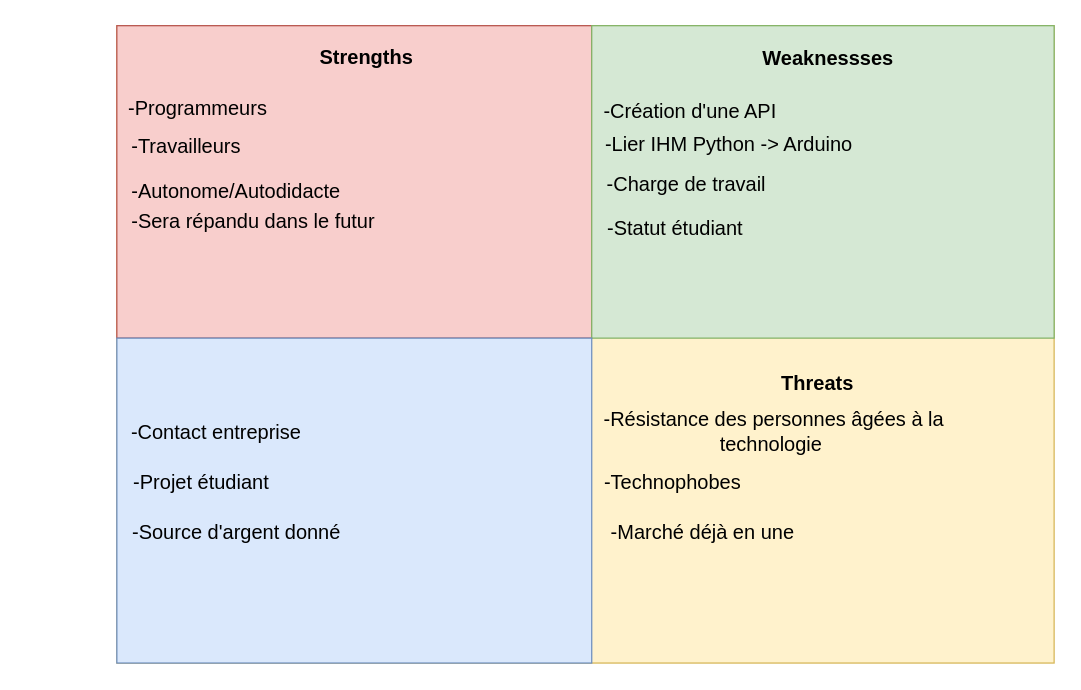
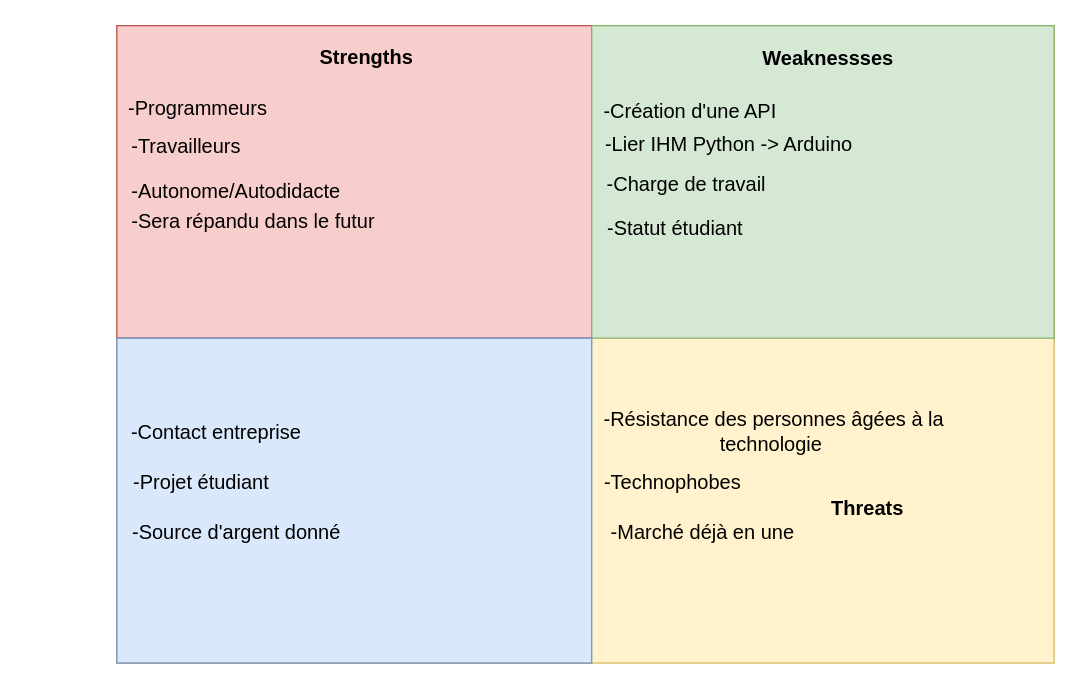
node "Threats": moved (842, 382) -> (892, 507)
